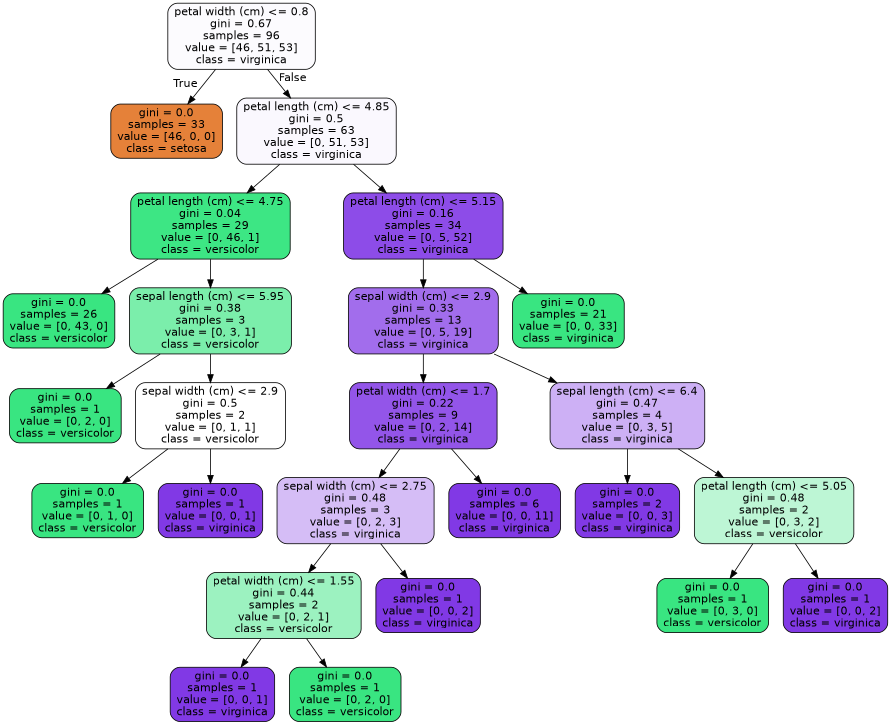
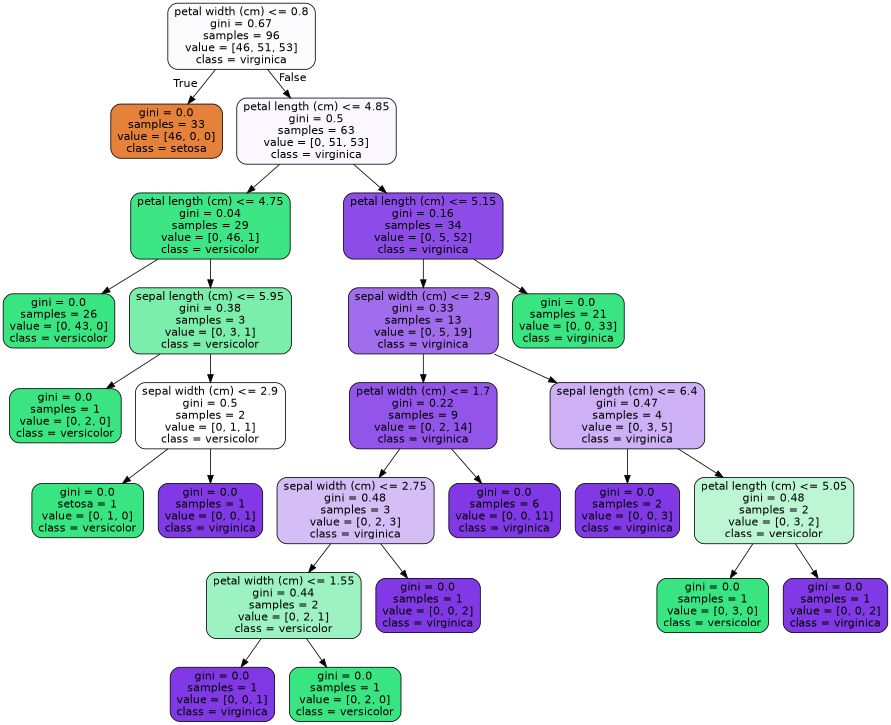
node "gini = 0.0 samples = 1 value = [0, 1, 0] class = versicolor": label "gini = 0.0 samples = 1 value = [0, 1, 0] class = versicolor" -> "gini = 0.0 setosa = 1 value = [0, 1, 0] class = versicolor"
